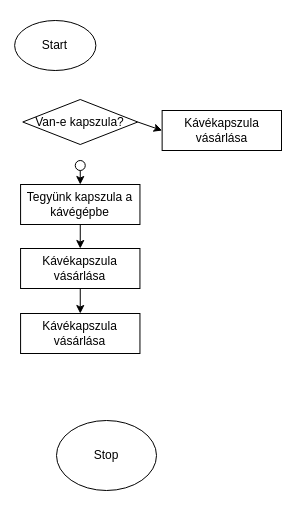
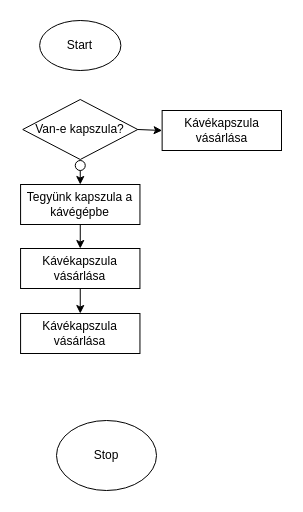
node "Start": moved (55, 46) -> (80, 46)
node "Van-e kapszula?": size 115x45 -> 115x60
